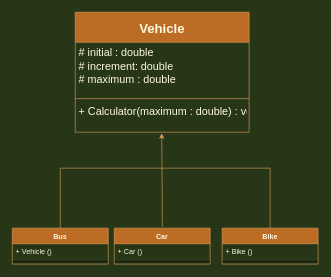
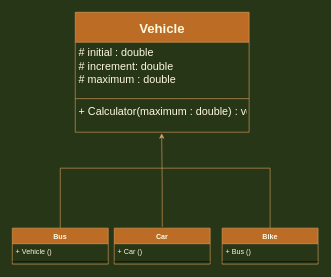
node "+ Bike ()": label "+ Bike ()" -> "+ Bus ()"
